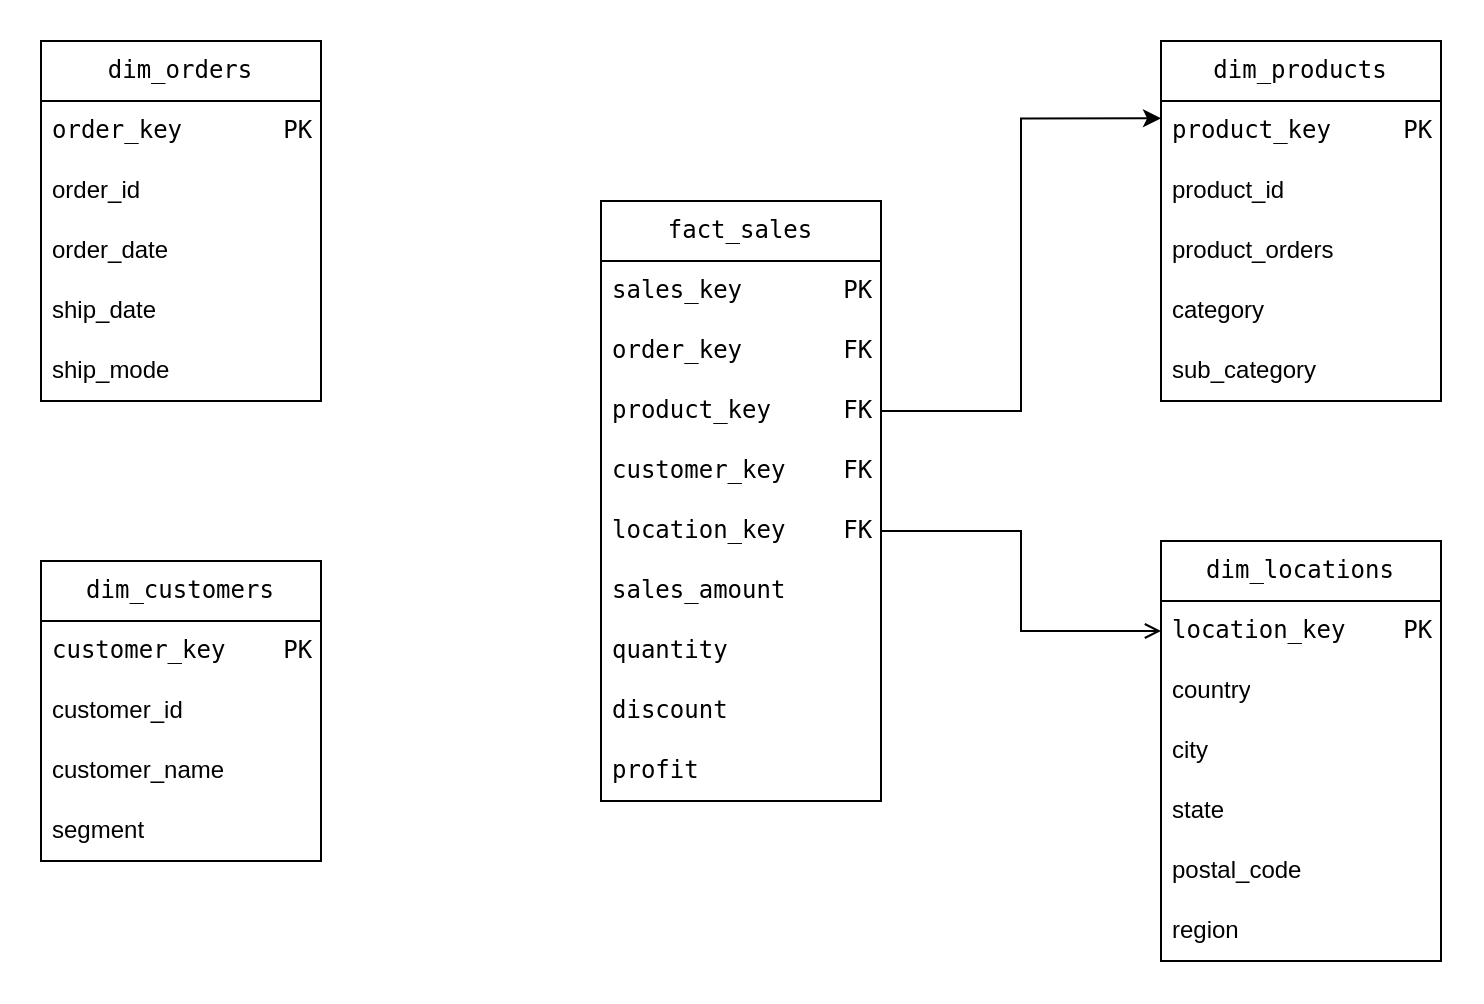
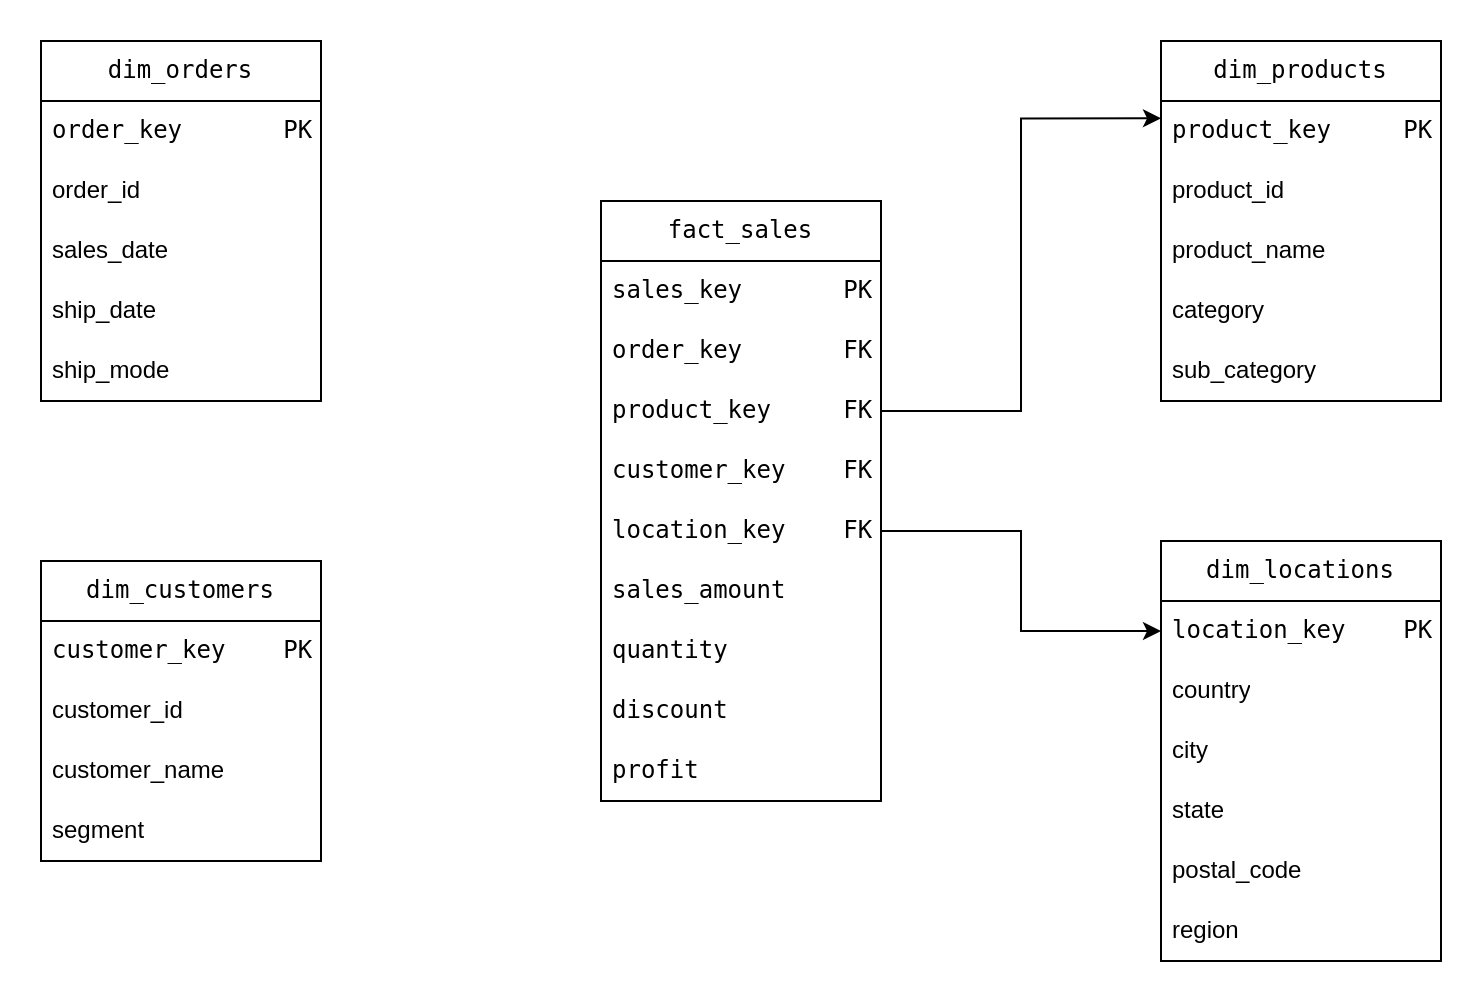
node "order_date": label "order_date" -> "sales_date"
node "product_orders": label "product_orders" -> "product_name"
edge "location_key FK" -> "location_key PK": arrowhead open -> classic
